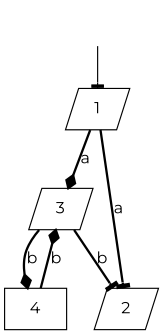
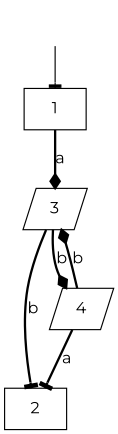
node "1": shape parallelogram -> box
edge "1" -> "2": now "4" -> "2"
node "4": shape box -> parallelogram
node "2": shape parallelogram -> box
